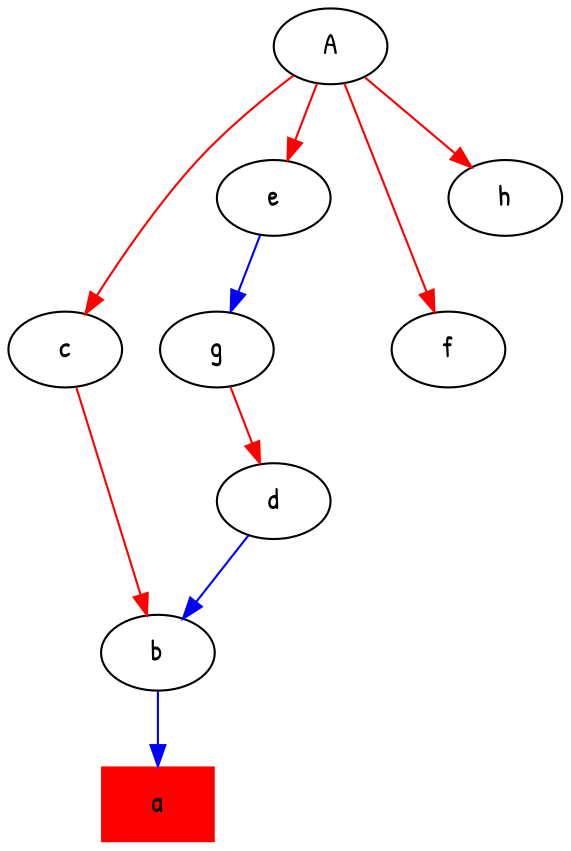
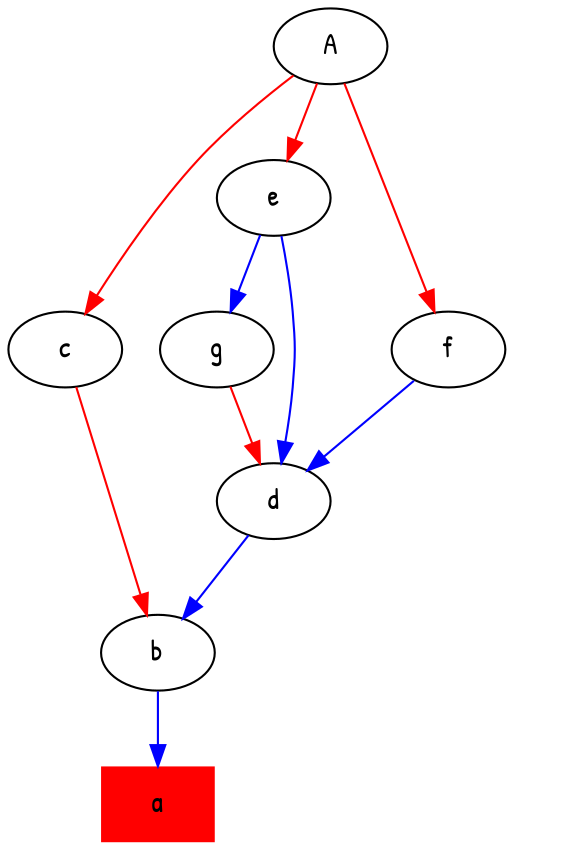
node "h": removed
edge "e" -> "d": added
edge "f" -> "d": added
